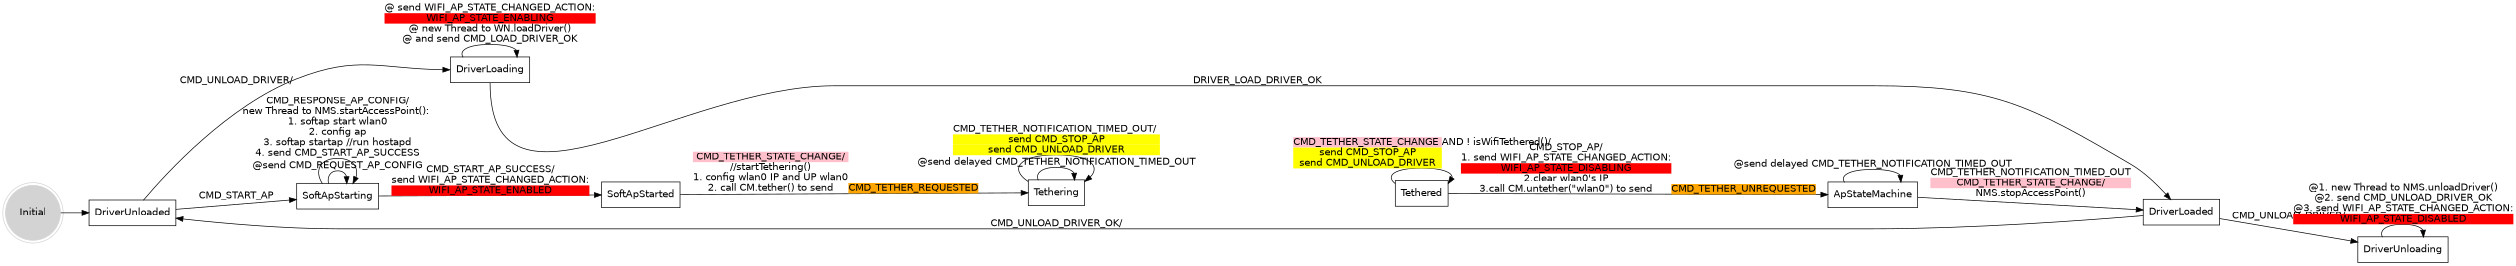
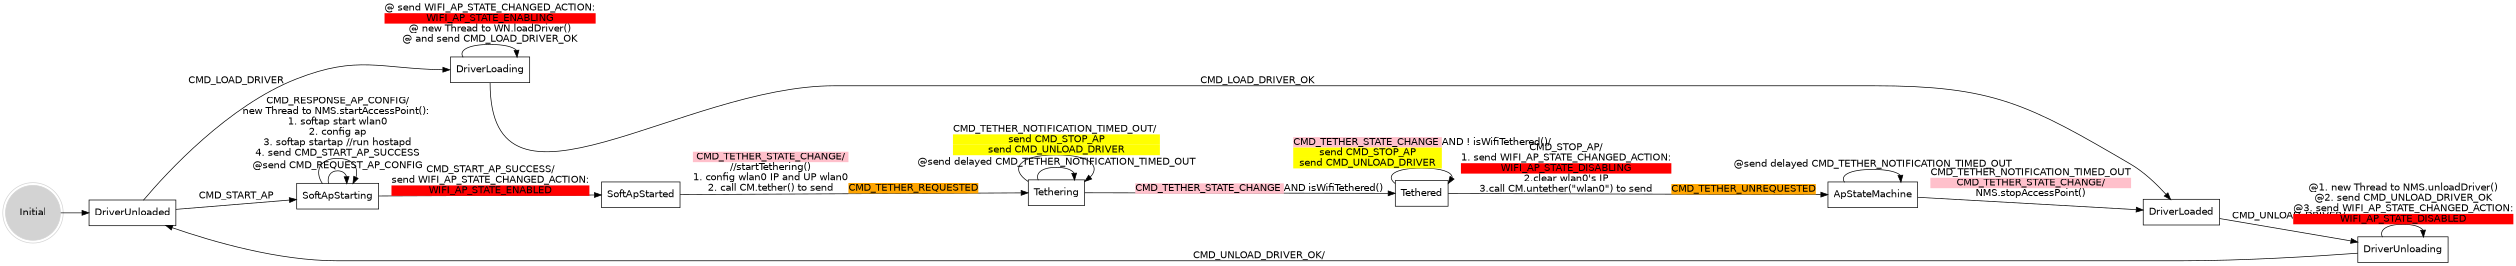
edge "DriverUnloaded" -> "DriverLoading": label "CMD_UNLOAD_DRIVER/" -> "CMD_LOAD_DRIVER"
edge "DriverLoading" -> "DriverLoaded": label "DRIVER_LOAD_DRIVER_OK " -> "CMD_LOAD_DRIVER_OK "
edge "Tethering" -> "Tethered": added, label "CMD_TETHER_STATE_CHANGE AND isWifiTethered()"
edge "DriverLoaded" -> "DriverUnloaded": now "DriverUnloading" -> "DriverUnloaded"
